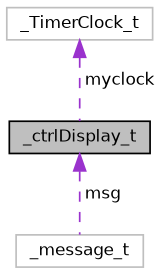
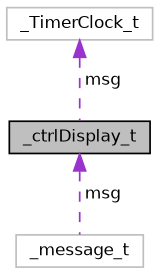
edge "_ctrlDisplay_t" -> "_TimerClock_t": label " myclock" -> " msg"
